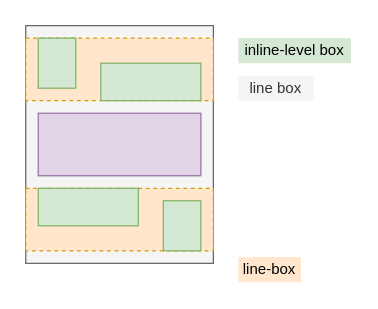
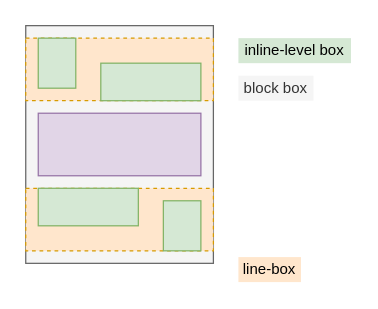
node "line box": label "line box" -> "block box"
